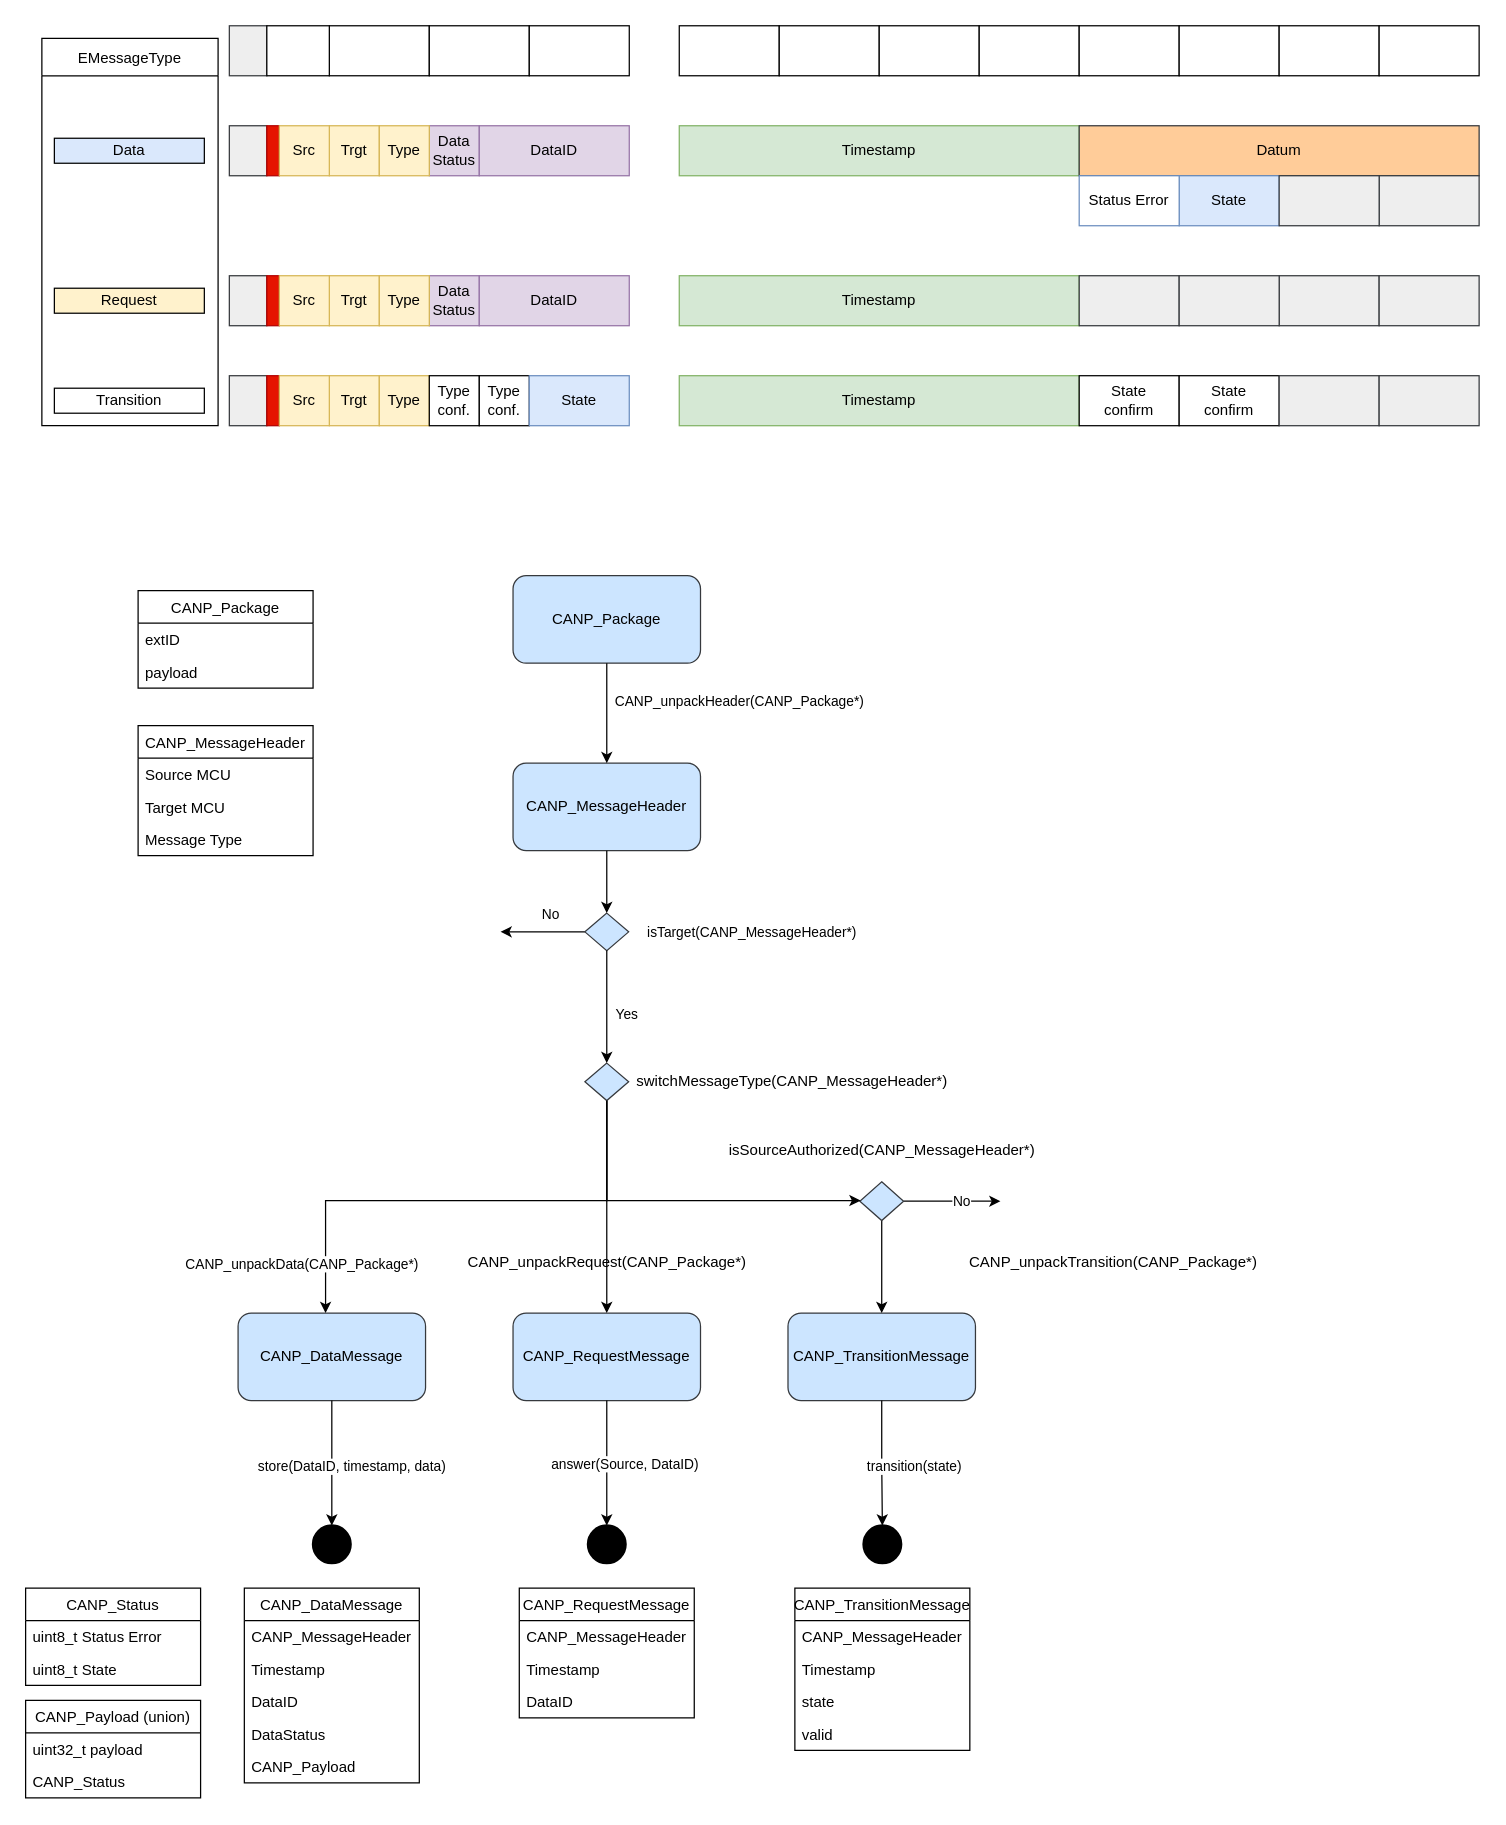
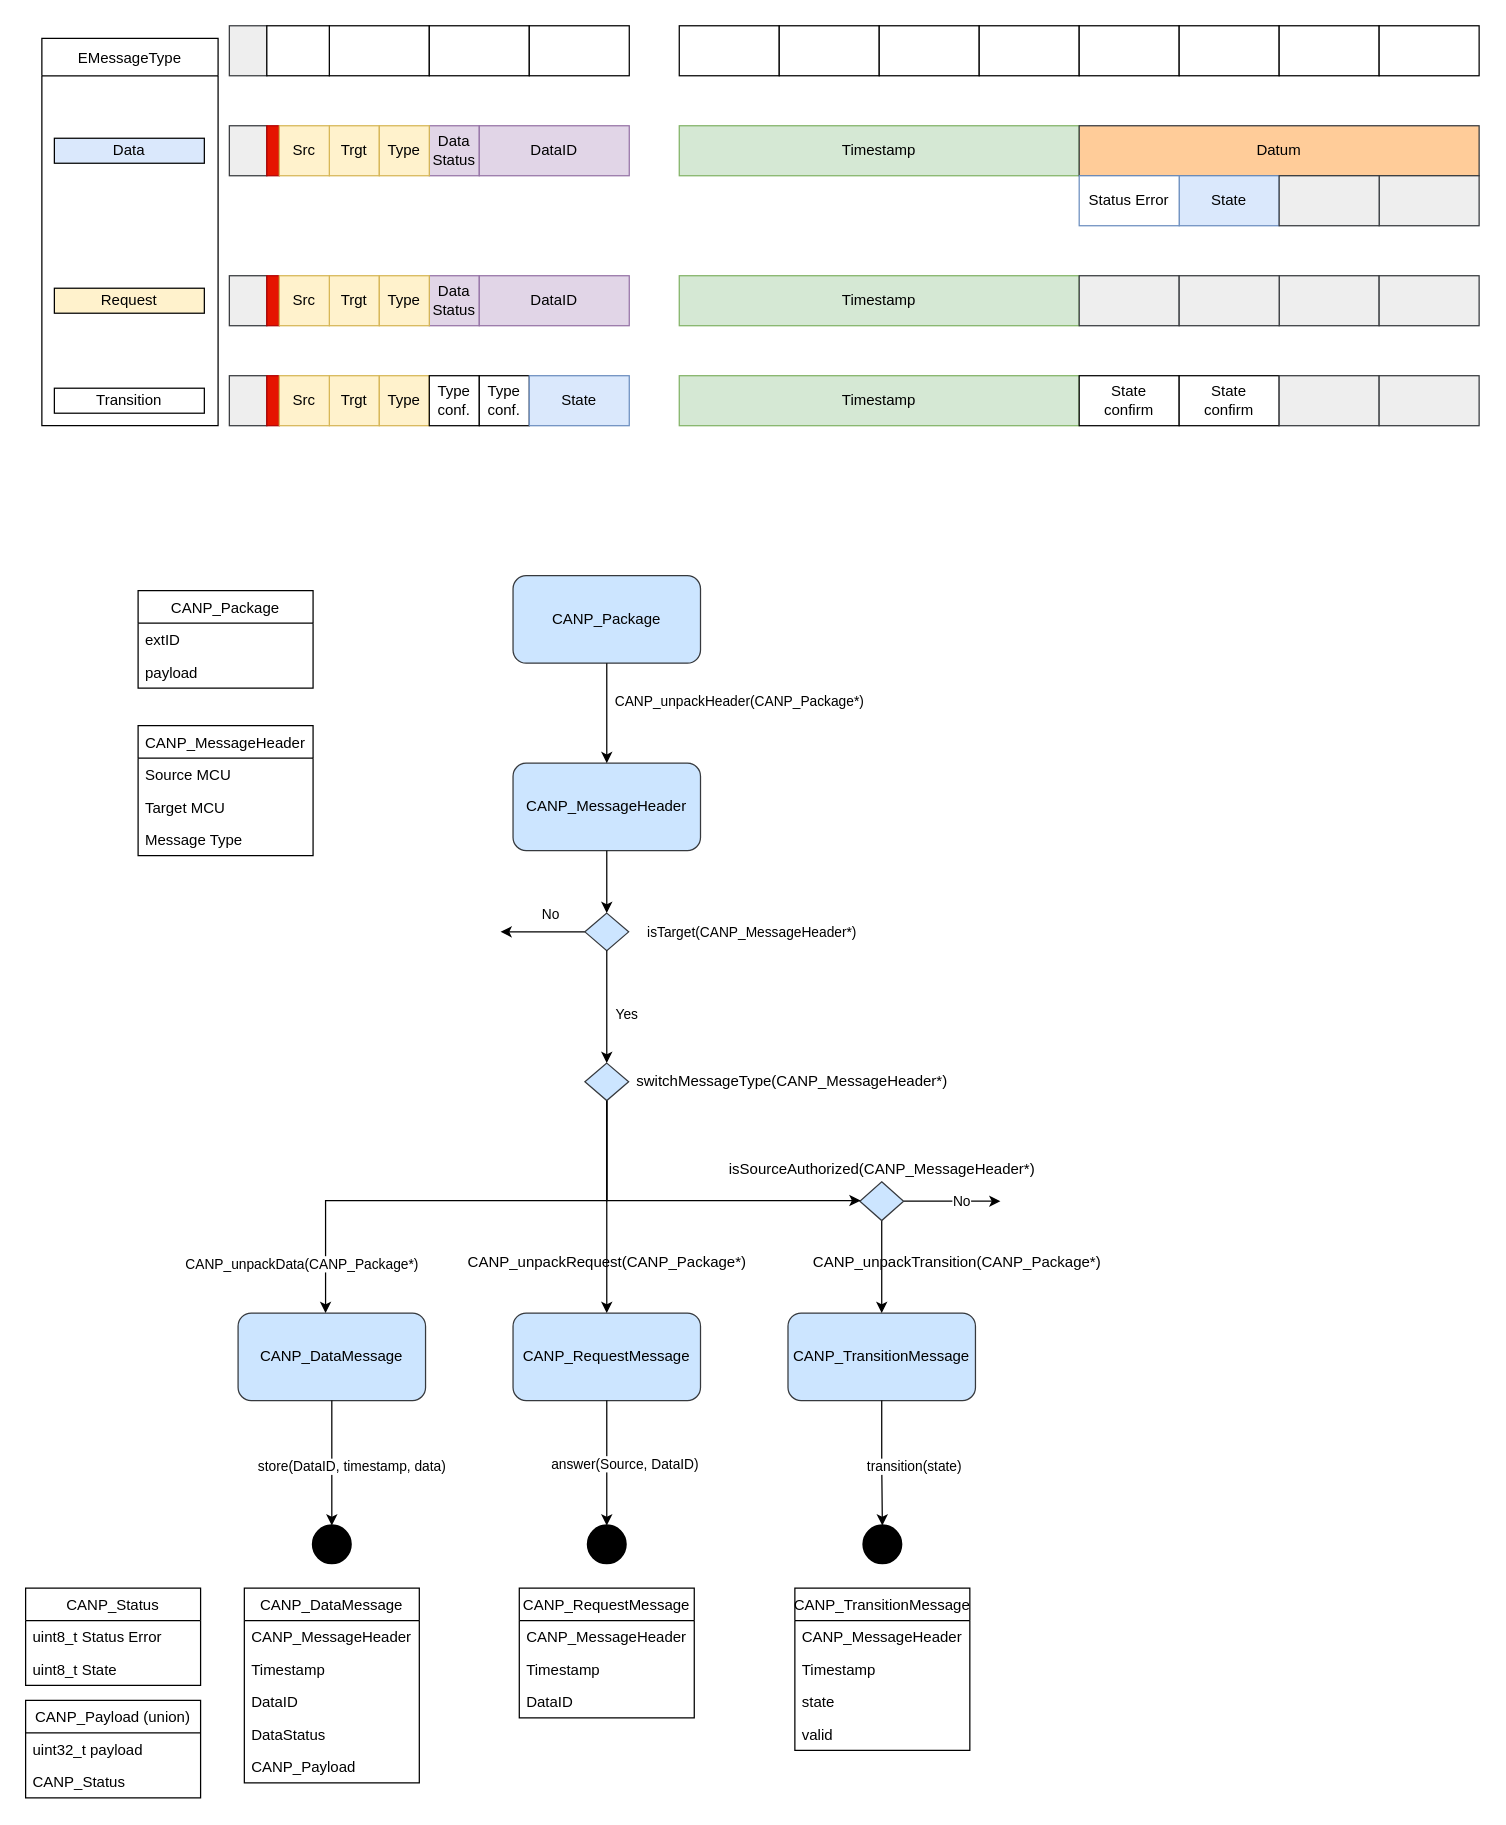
node "isSourceAuthorized(CANP_MessageHeader*)": moved (882, 1151) -> (882, 1169)
node "CANP_unpackTransition(CANP_Package*)": moved (1113, 1263) -> (957, 1263)
